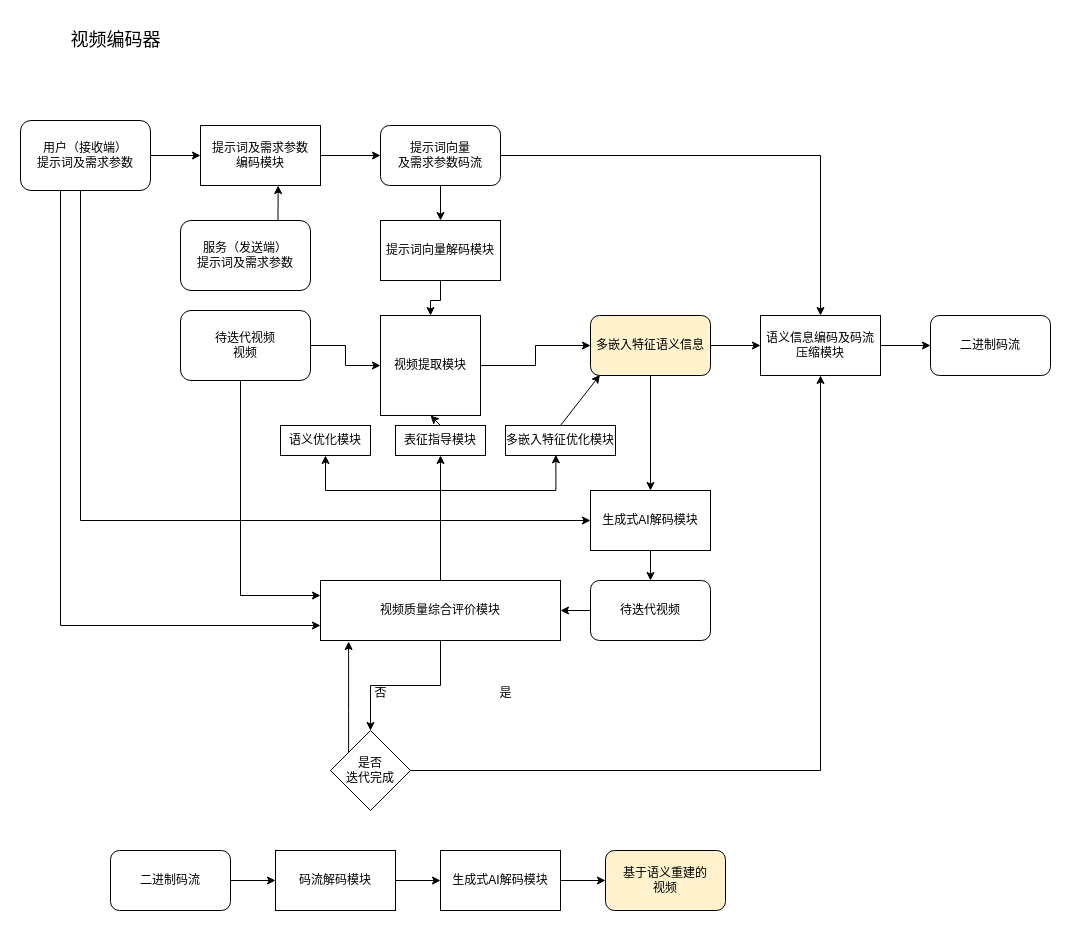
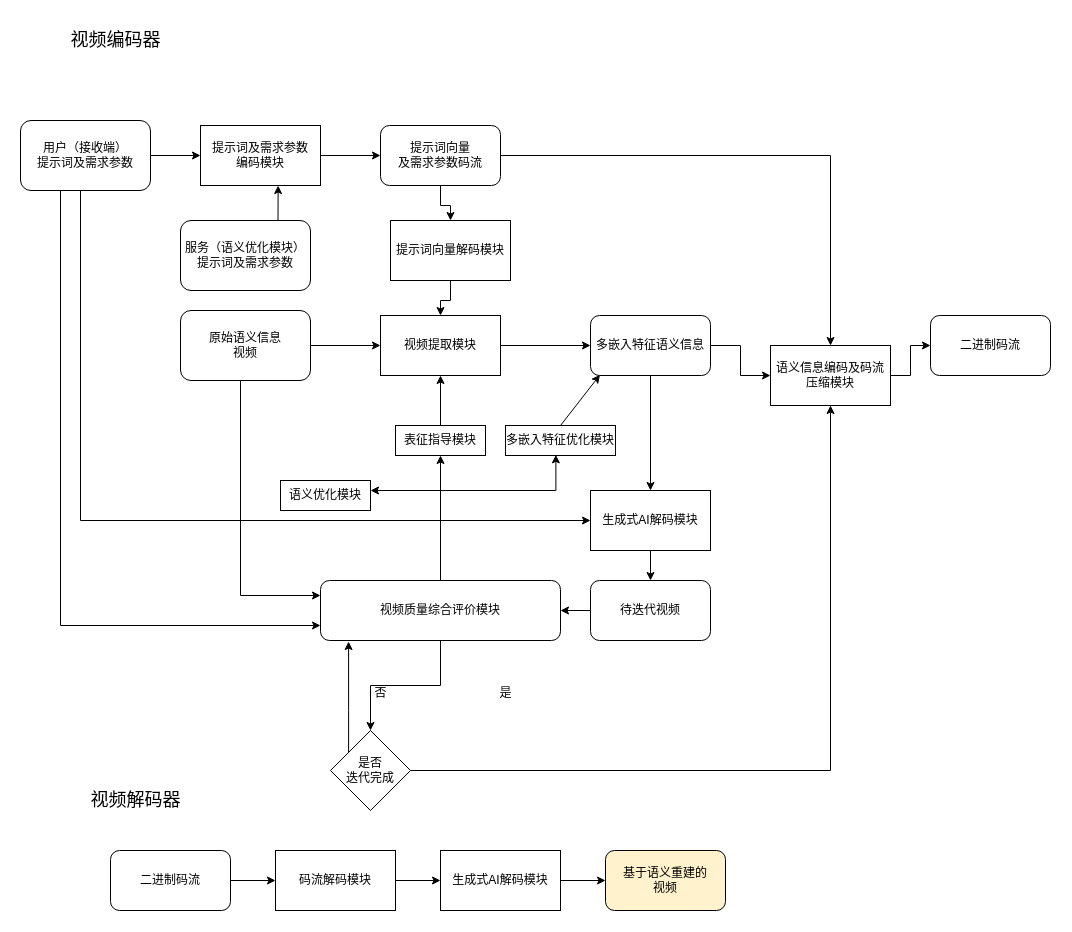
node "提示词向量解码模块": moved (441, 251) -> (451, 251)
node "服务（发送端） 提示词及需求参数": label "服务（发送端） 提示词及需求参数" -> "服务（语义优化模块） 提示词及需求参数"
node "待迭代视频 视频": label "待迭代视频 视频" -> "原始语义信息 视频"
node "多嵌入特征语义信息": fillcolor #fff2cc -> #ffffff
node "语义信息编码及码流压缩模块": moved (821, 346) -> (831, 376)
node "视频提取模块": size 100x100 -> 120x60
node "语义优化模块": moved (326, 441) -> (326, 496)
node "视频质量综合评价模块": shape rectangle -> rounded rectangle
node "视频解码器": added
